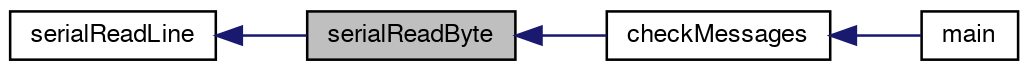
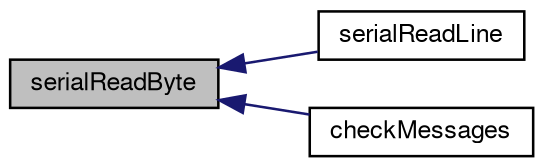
edge "serialReadByte" -> "serialReadLine": reversed
node "main": removed
